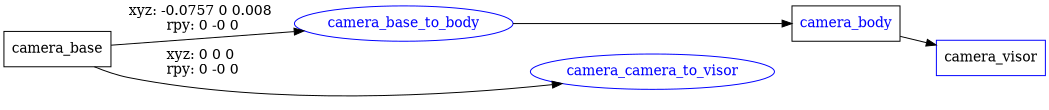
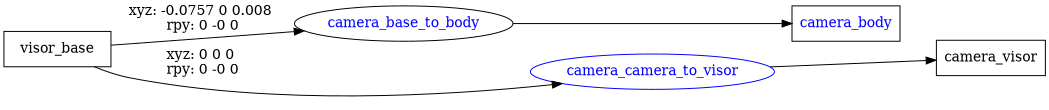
node "camera_base_to_body": color blue -> black
edge "camera_body" -> "camera_visor": now "camera_camera_to_visor" -> "camera_visor"
node "camera_base": label "camera_base" -> "visor_base"
node "camera_visor": color blue -> black
